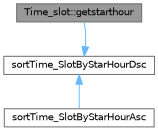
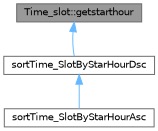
edge "Time_slot::getstarthour" -> "sortTime_SlotByStarHourDsc": reversed
